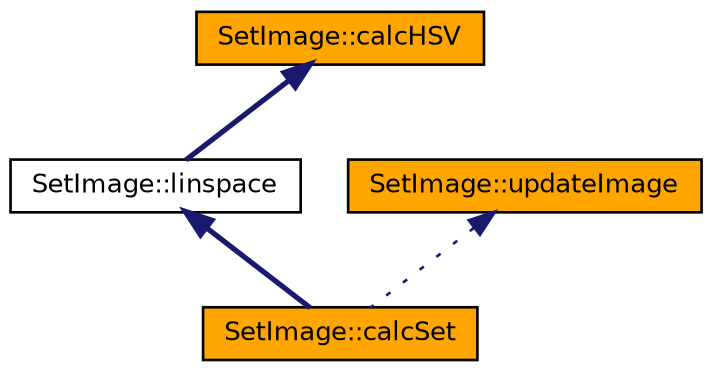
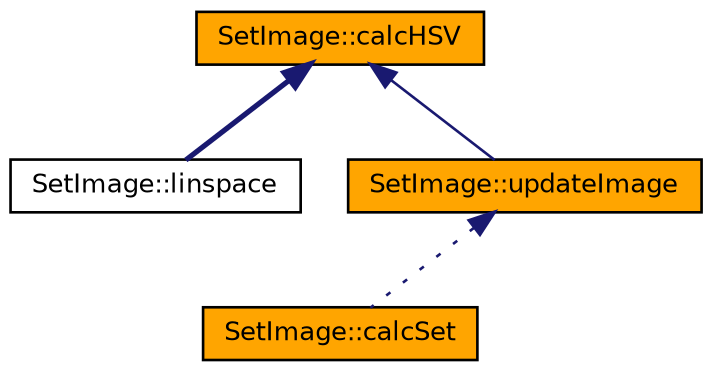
edge "SetImage::updateImage" -> "SetImage::calcHSV": added
edge "SetImage::calcSet" -> "SetImage::linspace": removed
